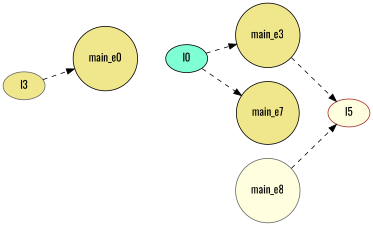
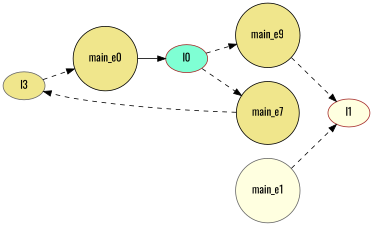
node "main_e3": label "main_e3" -> "main_e9"
edge "main_e0" -> "l0": added
node "l0": color black -> brown
edge "main_e7" -> "l3": added
node "l5": label "l5" -> "l1"
node "main_e8": label "main_e8" -> "main_e1"
